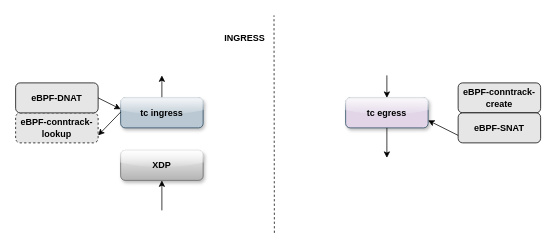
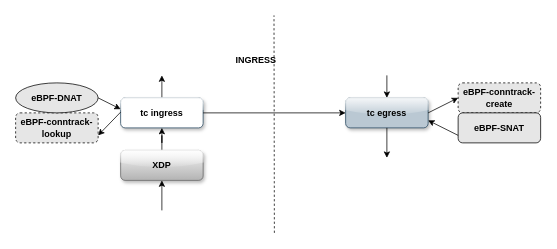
node "INGRESS": moved (244, 38) -> (255, 60)
node "eBPF-DNAT": shape rounded rectangle -> ellipse
node "eBPF-conntrack-create": style solid -> dashed
edge "tc egress" -> "eBPF-conntrack-create": added
node "tc ingress": fillcolor #bac8d3 -> #ffffff
edge "tc ingress" -> "tc egress": added
node "tc egress": fillcolor #e1d5e7 -> #bac8d3
edge "XDP" -> "tc ingress": added
